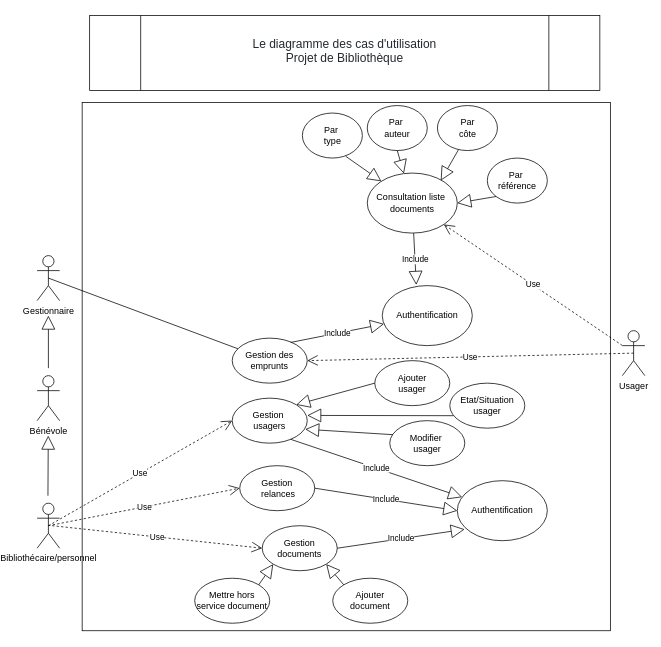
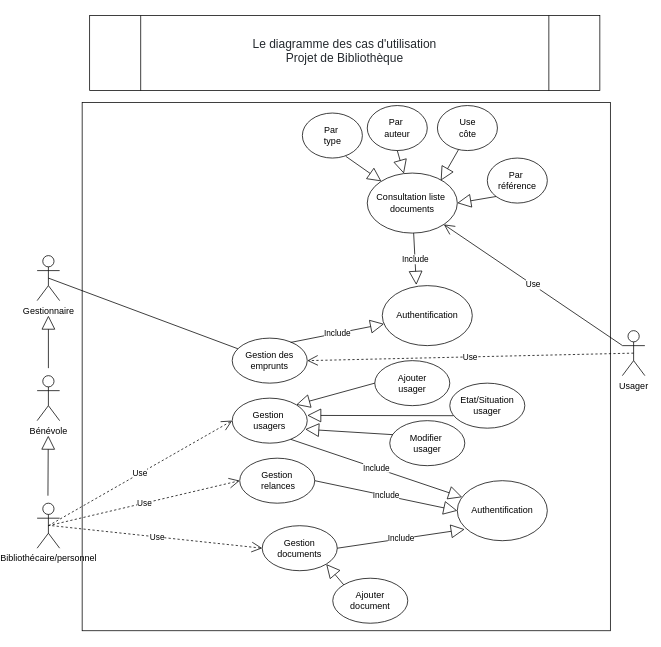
node "Par côte": label "Par côte" -> "Use côte"
edge "Usager" -> "Consultation liste documents": style dashed -> solid
node "Gestion relances": moved (277, 488) -> (277, 480)
edge "Mettre hors service document" -> "Gestion documents": removed
node "Mettre hors service document": removed
